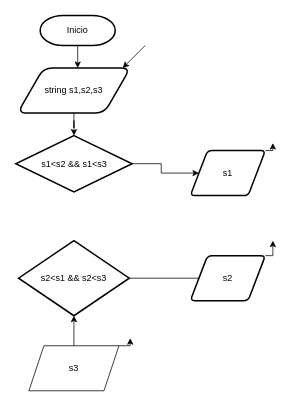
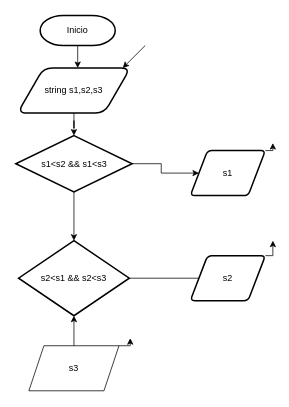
edge "s1<s2 && s1<s3" -> "s2<s1 && s2<s3": added
